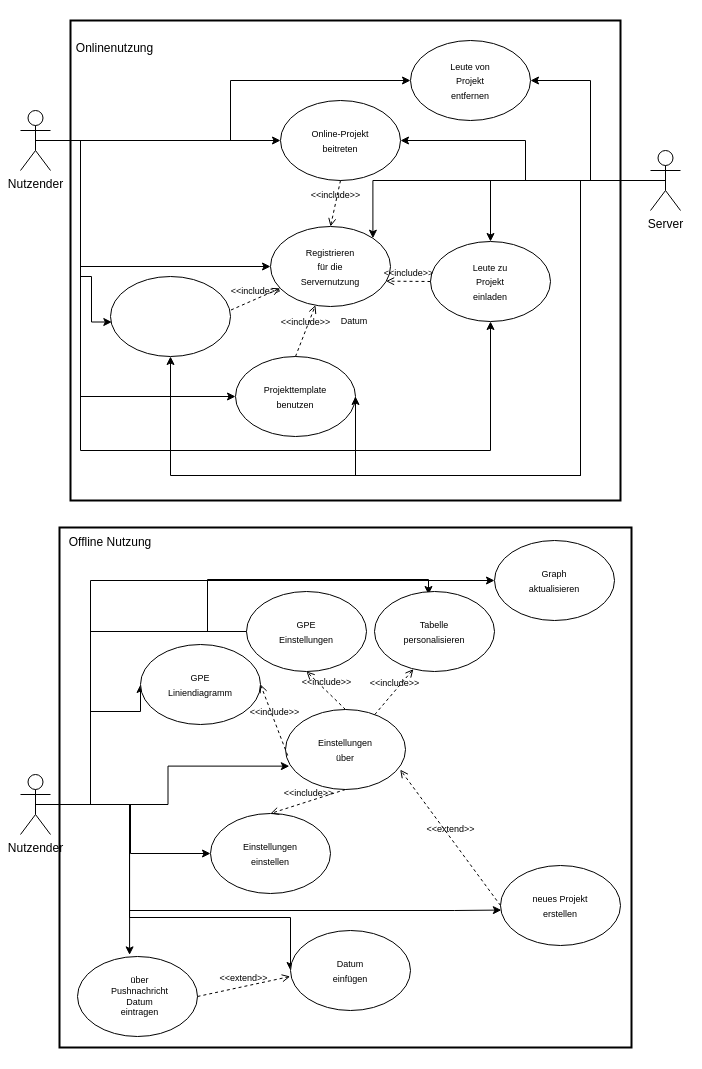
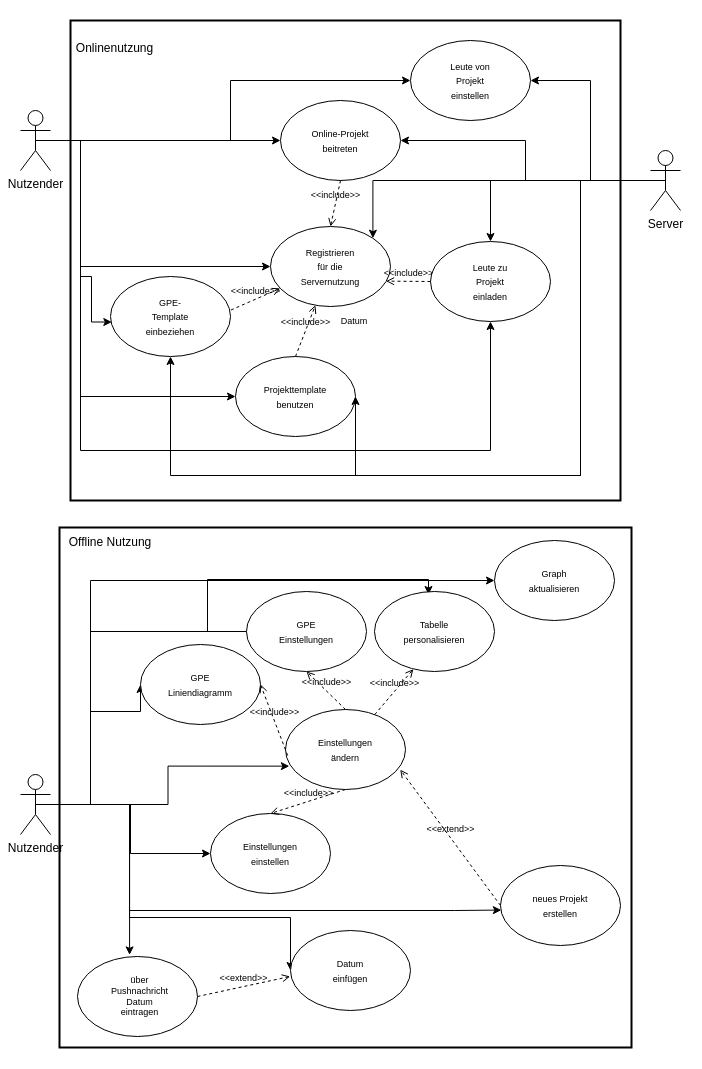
node "Leute von Projekt entfernen": label "Leute von Projekt entfernen" -> "Leute von Projekt einstellen"
node "GPE-Template einbeziehen": added
node "Einstellungen über": label "Einstellungen über" -> "Einstellungen ändern"
